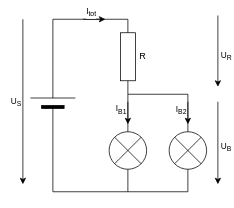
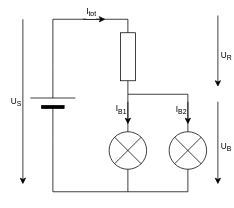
node "R": removed
